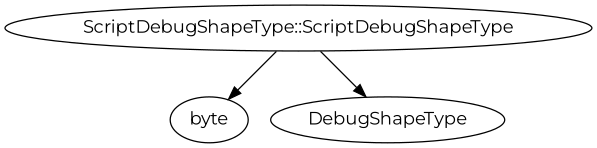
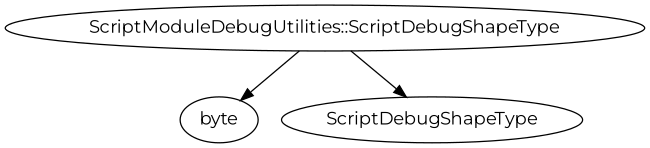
node "ScriptDebugShapeType::ScriptDebugShapeType": label "ScriptDebugShapeType::ScriptDebugShapeType" -> "ScriptModuleDebugUtilities::ScriptDebugShapeType"
node "DebugShapeType": label "DebugShapeType" -> "ScriptDebugShapeType"
